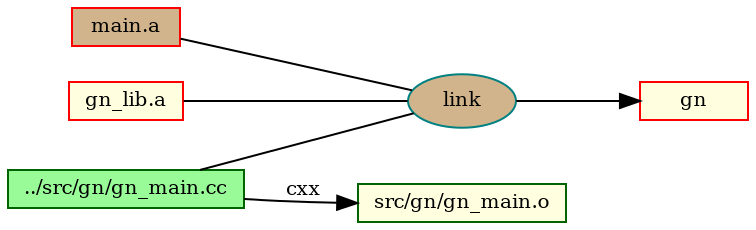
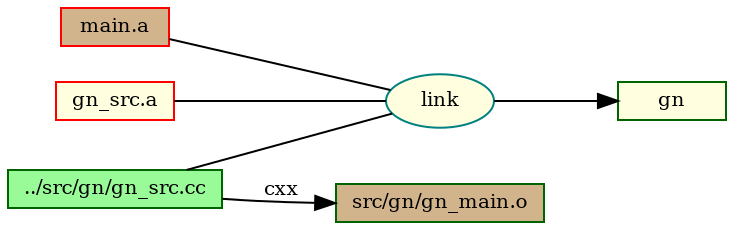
node "gn_lib.a": label "gn_lib.a" -> "gn_src.a"
node "link": fillcolor tan -> lightyellow
node "gn": color red -> darkgreen
node "../src/gn/gn_main.cc": label "../src/gn/gn_main.cc" -> "../src/gn/gn_src.cc"
node "src/gn/gn_main.o": fillcolor lightyellow -> tan
